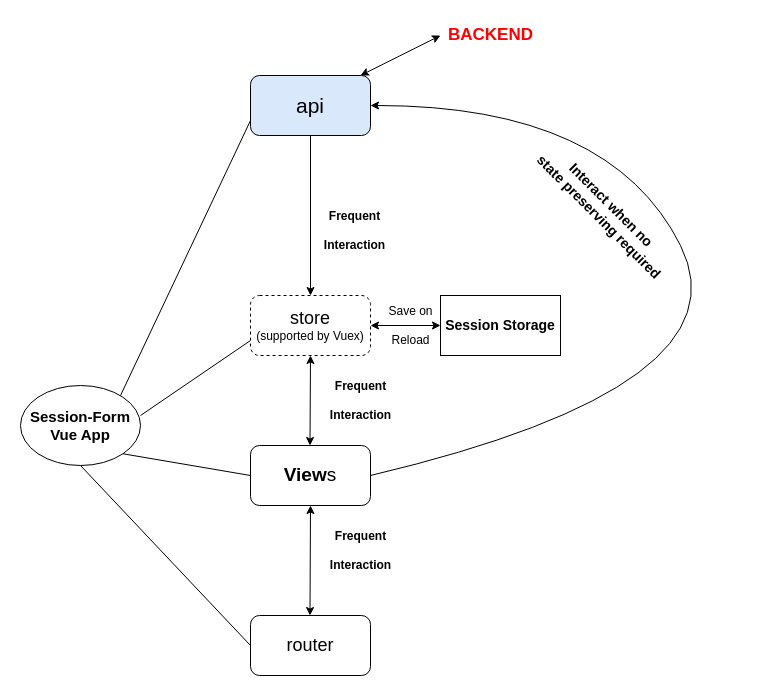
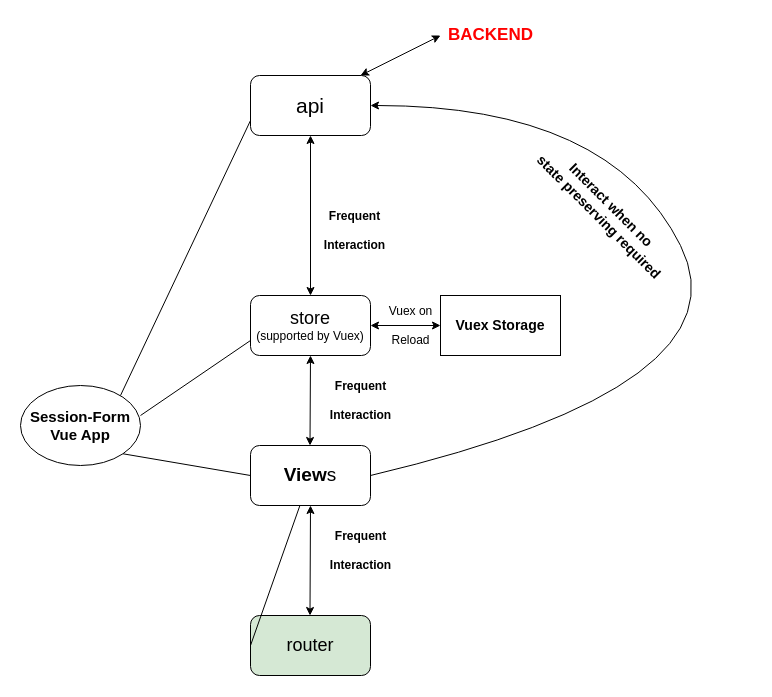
node "api": fillcolor #dae8fc -> #ffffff
edge "api" -> "store (supported by Vuex)": arrowhead none -> classic
node "store (supported by Vuex)": style dashed -> solid
node "Save on Reload": label "Save on Reload" -> "Vuex on Reload"
node "Session Storage": label "Session Storage" -> "Vuex Storage"
edge "Session-Form Vue App" -- "router": now "Views" -- "router"
node "router": fillcolor #ffffff -> #d5e8d4
